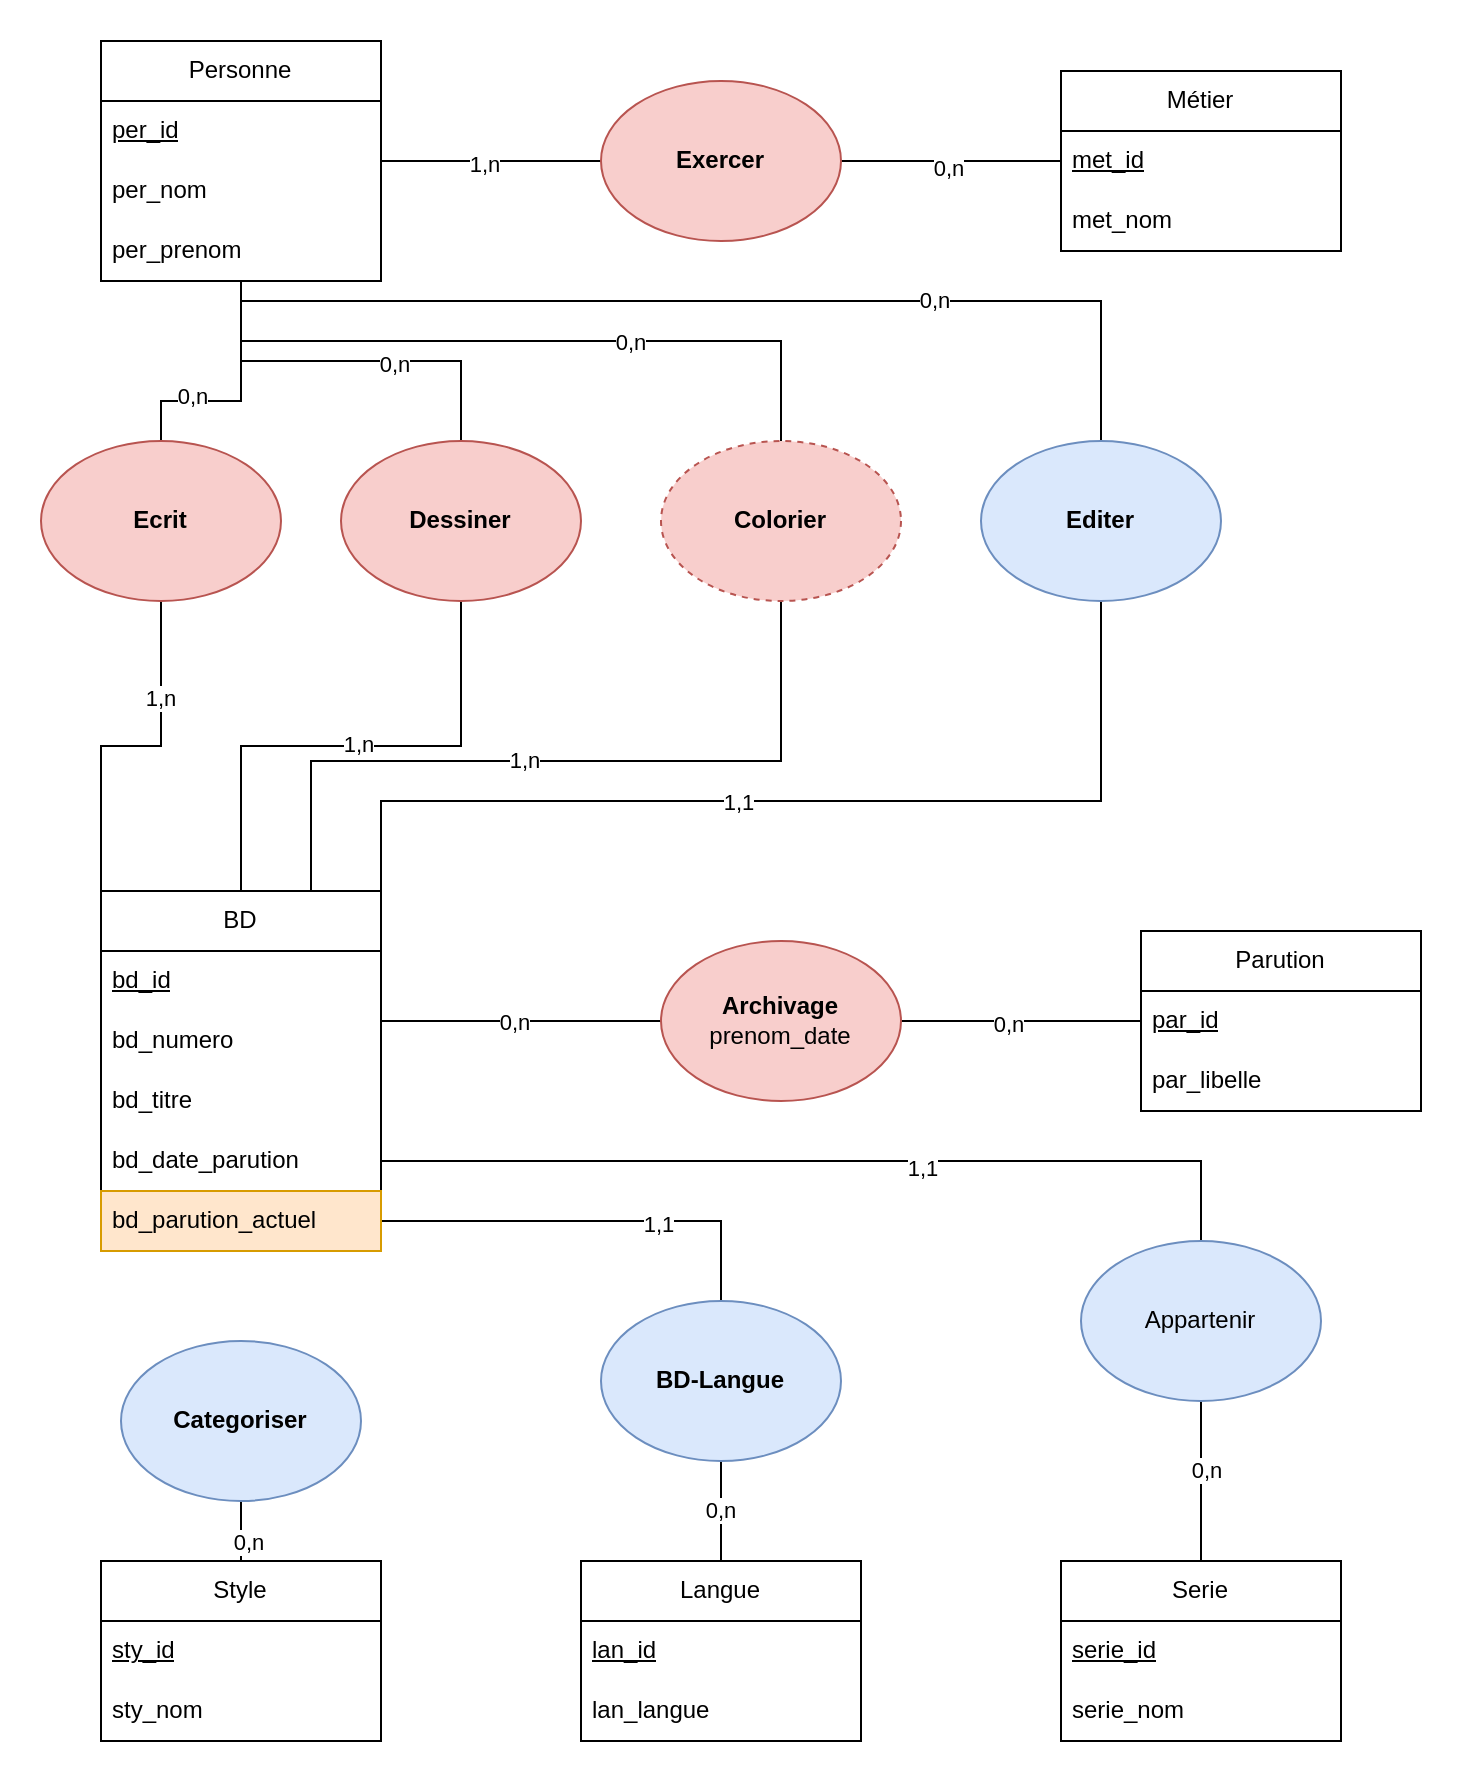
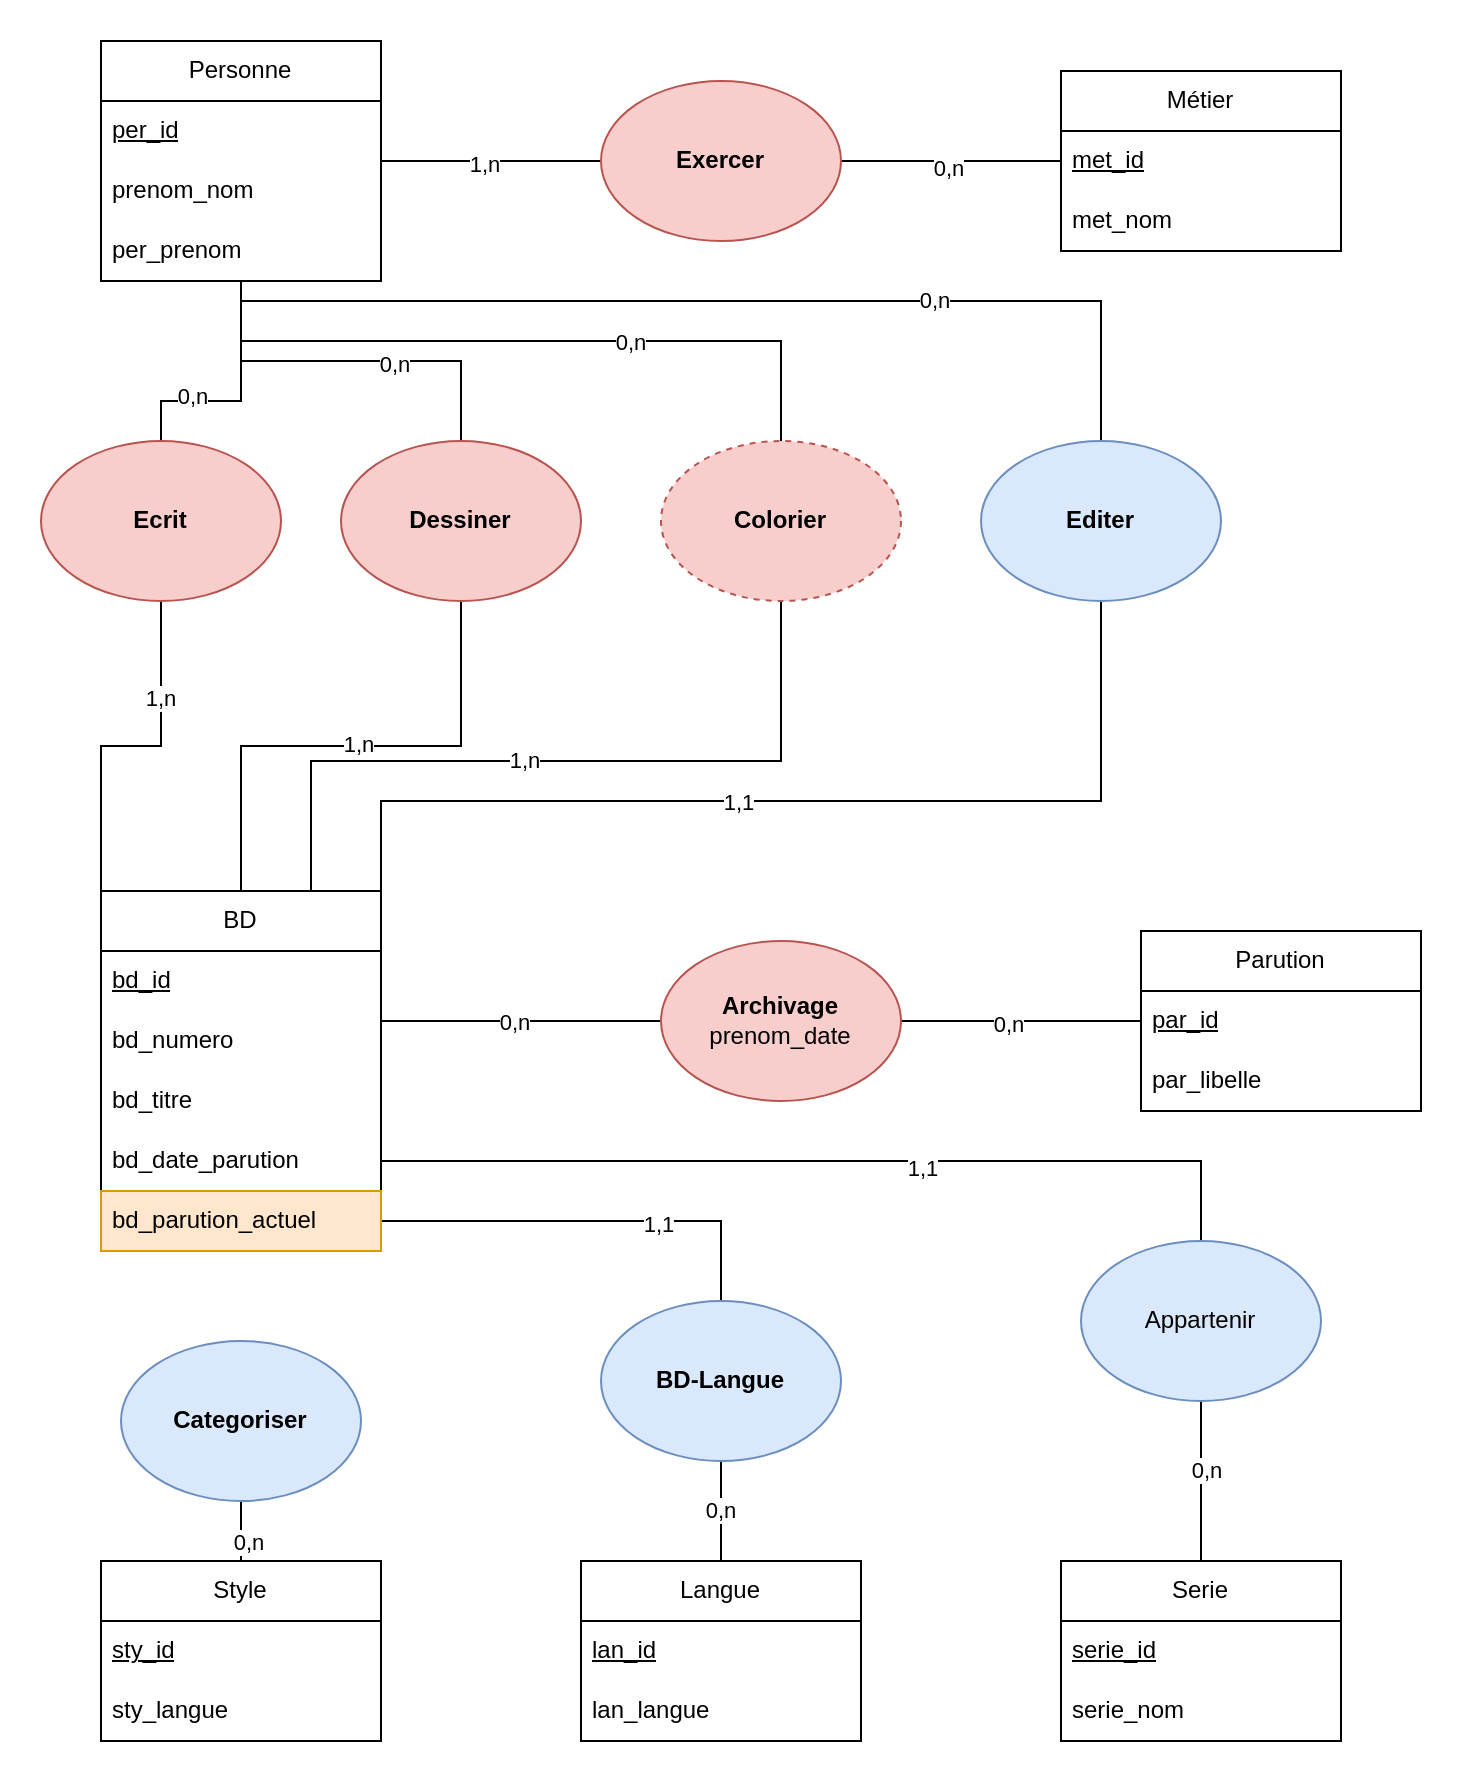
node "per_nom": label "per_nom" -> "prenom_nom"
node "sty_nom": label "sty_nom" -> "sty_langue"
